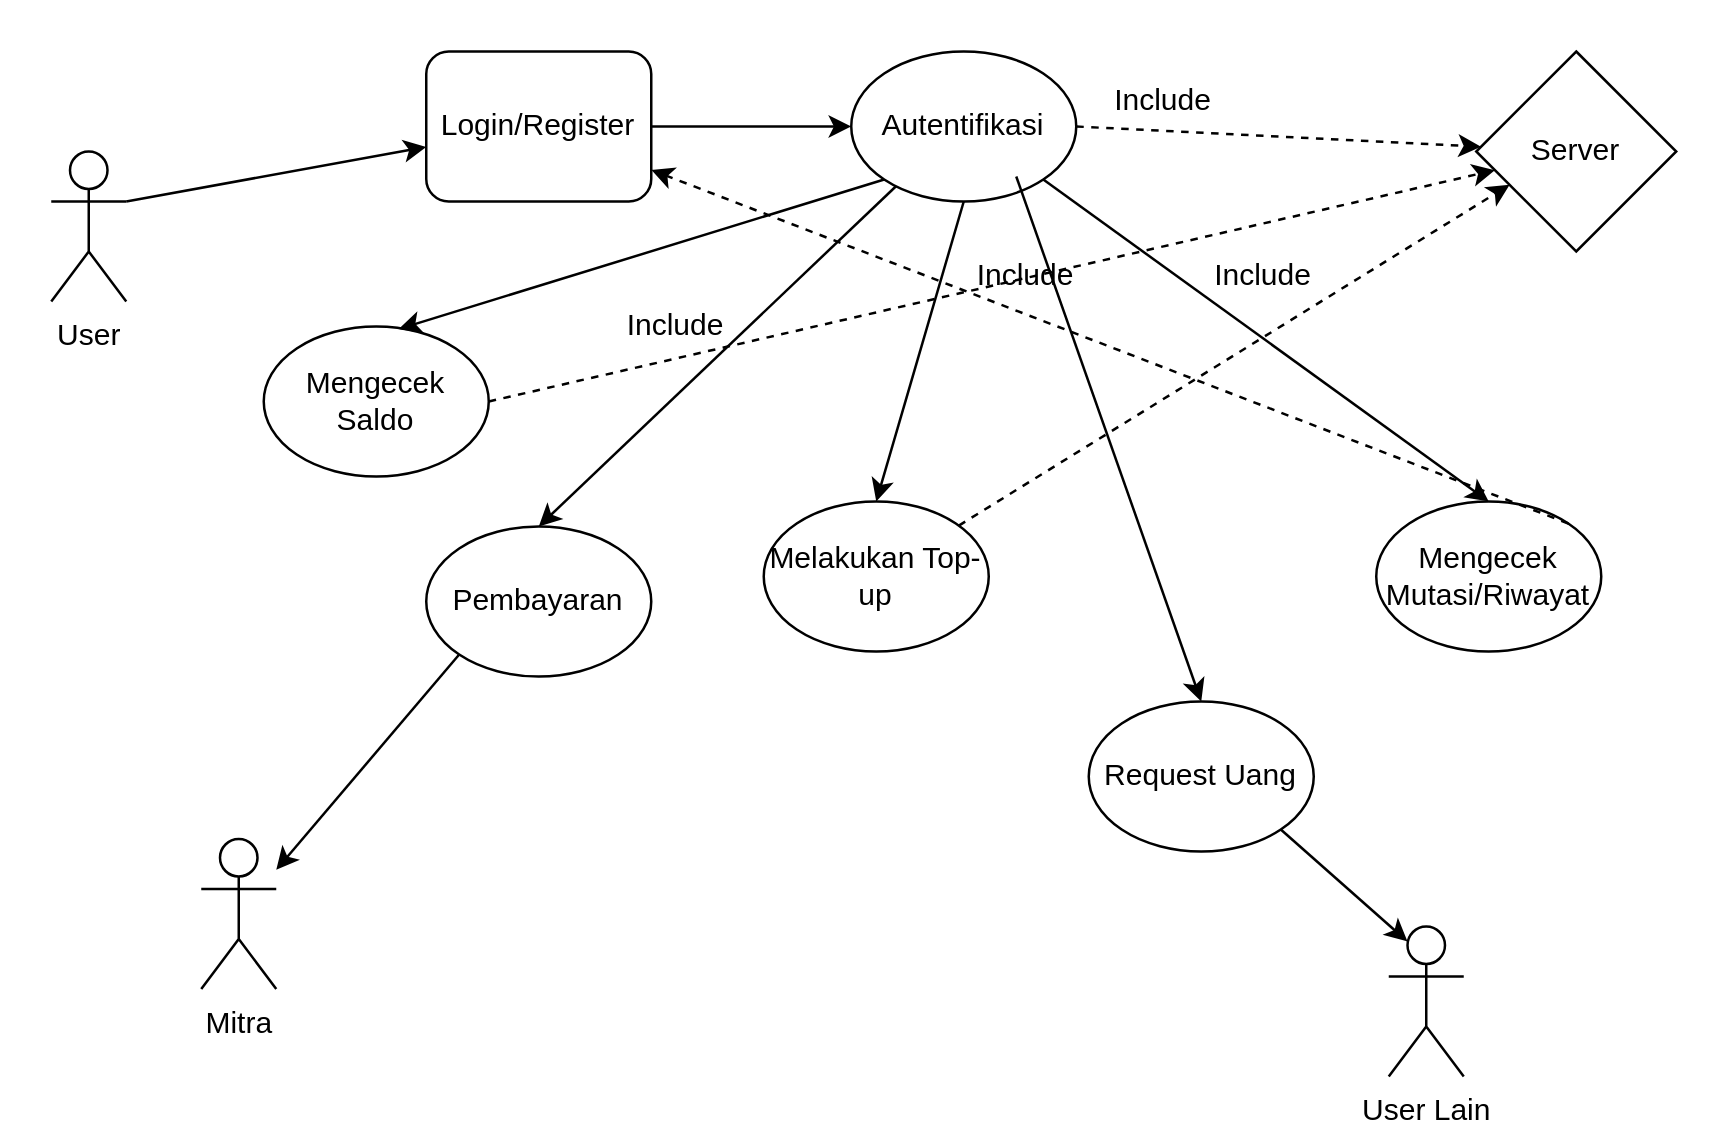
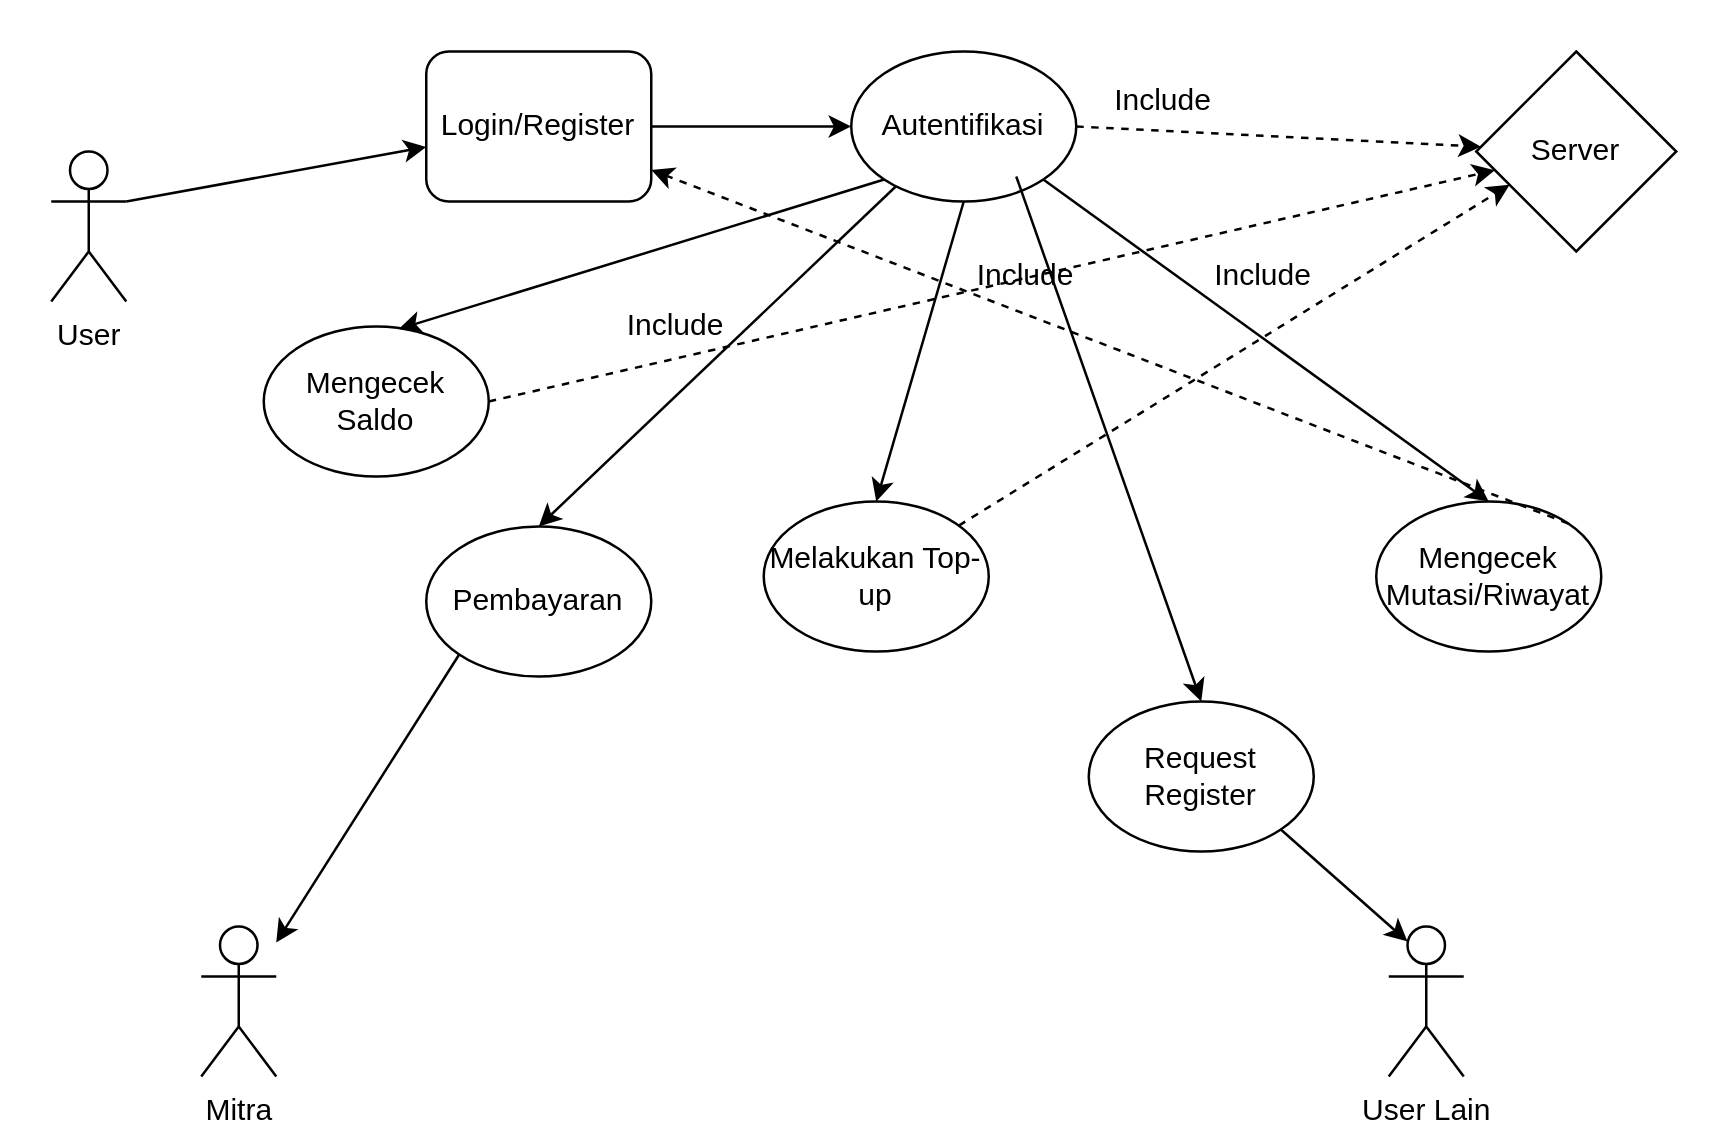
node "Request Uang": label "Request Uang" -> "Request Register"
node "Mitra": moved (239, 914) -> (239, 1001)
